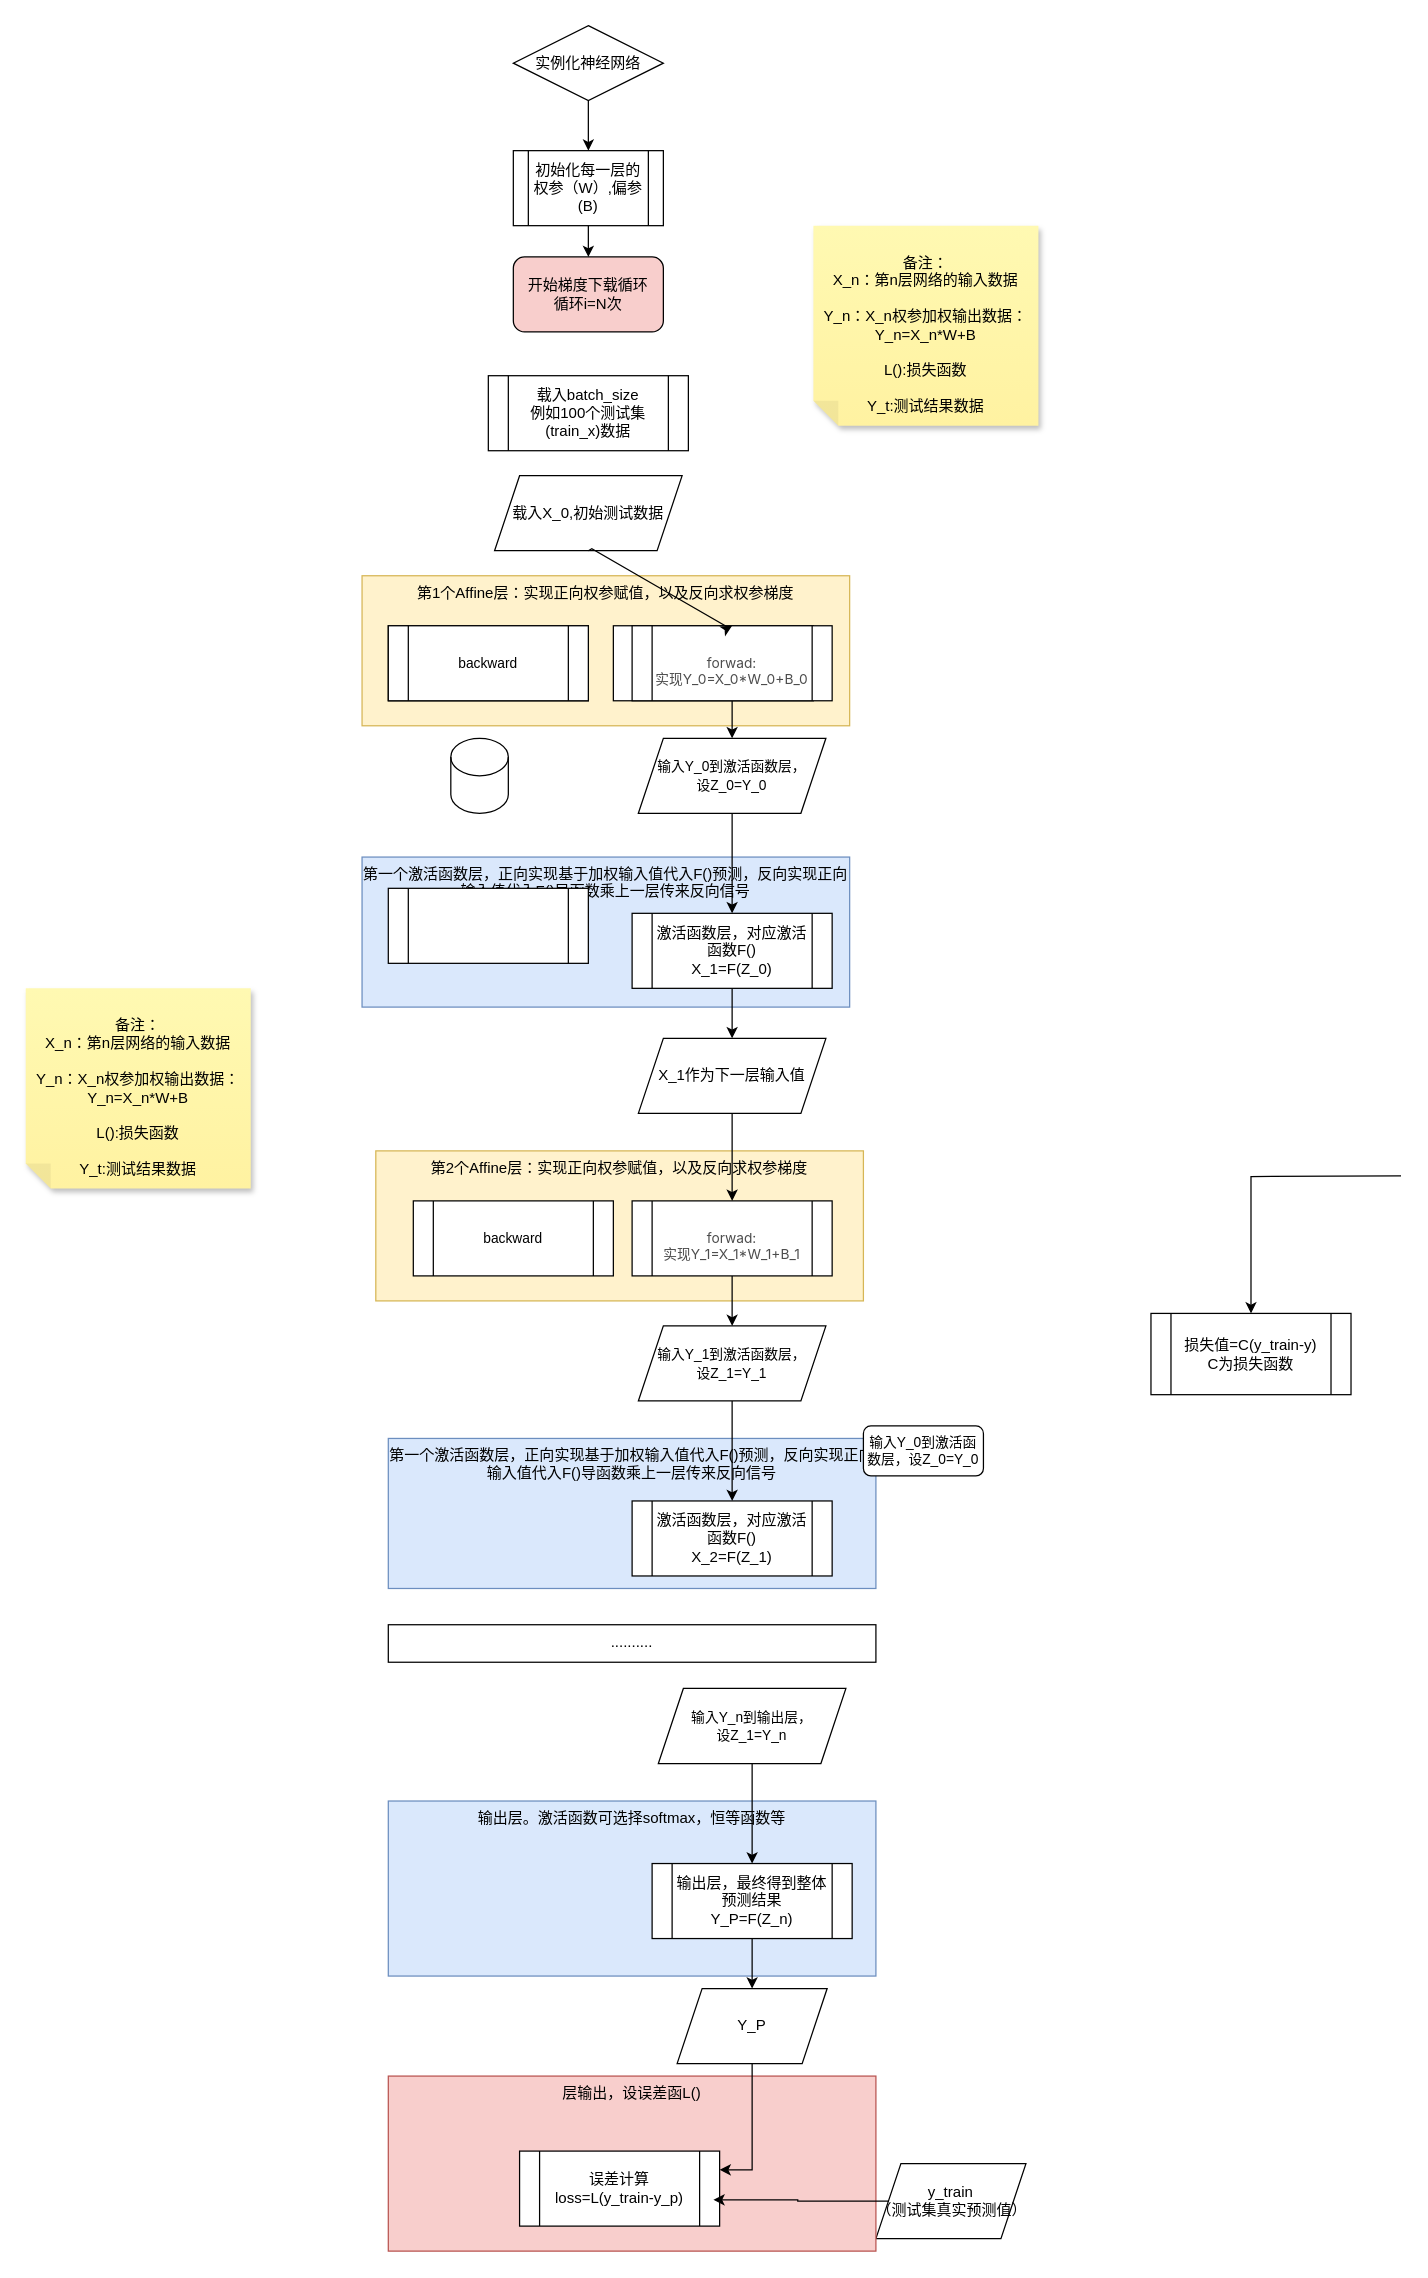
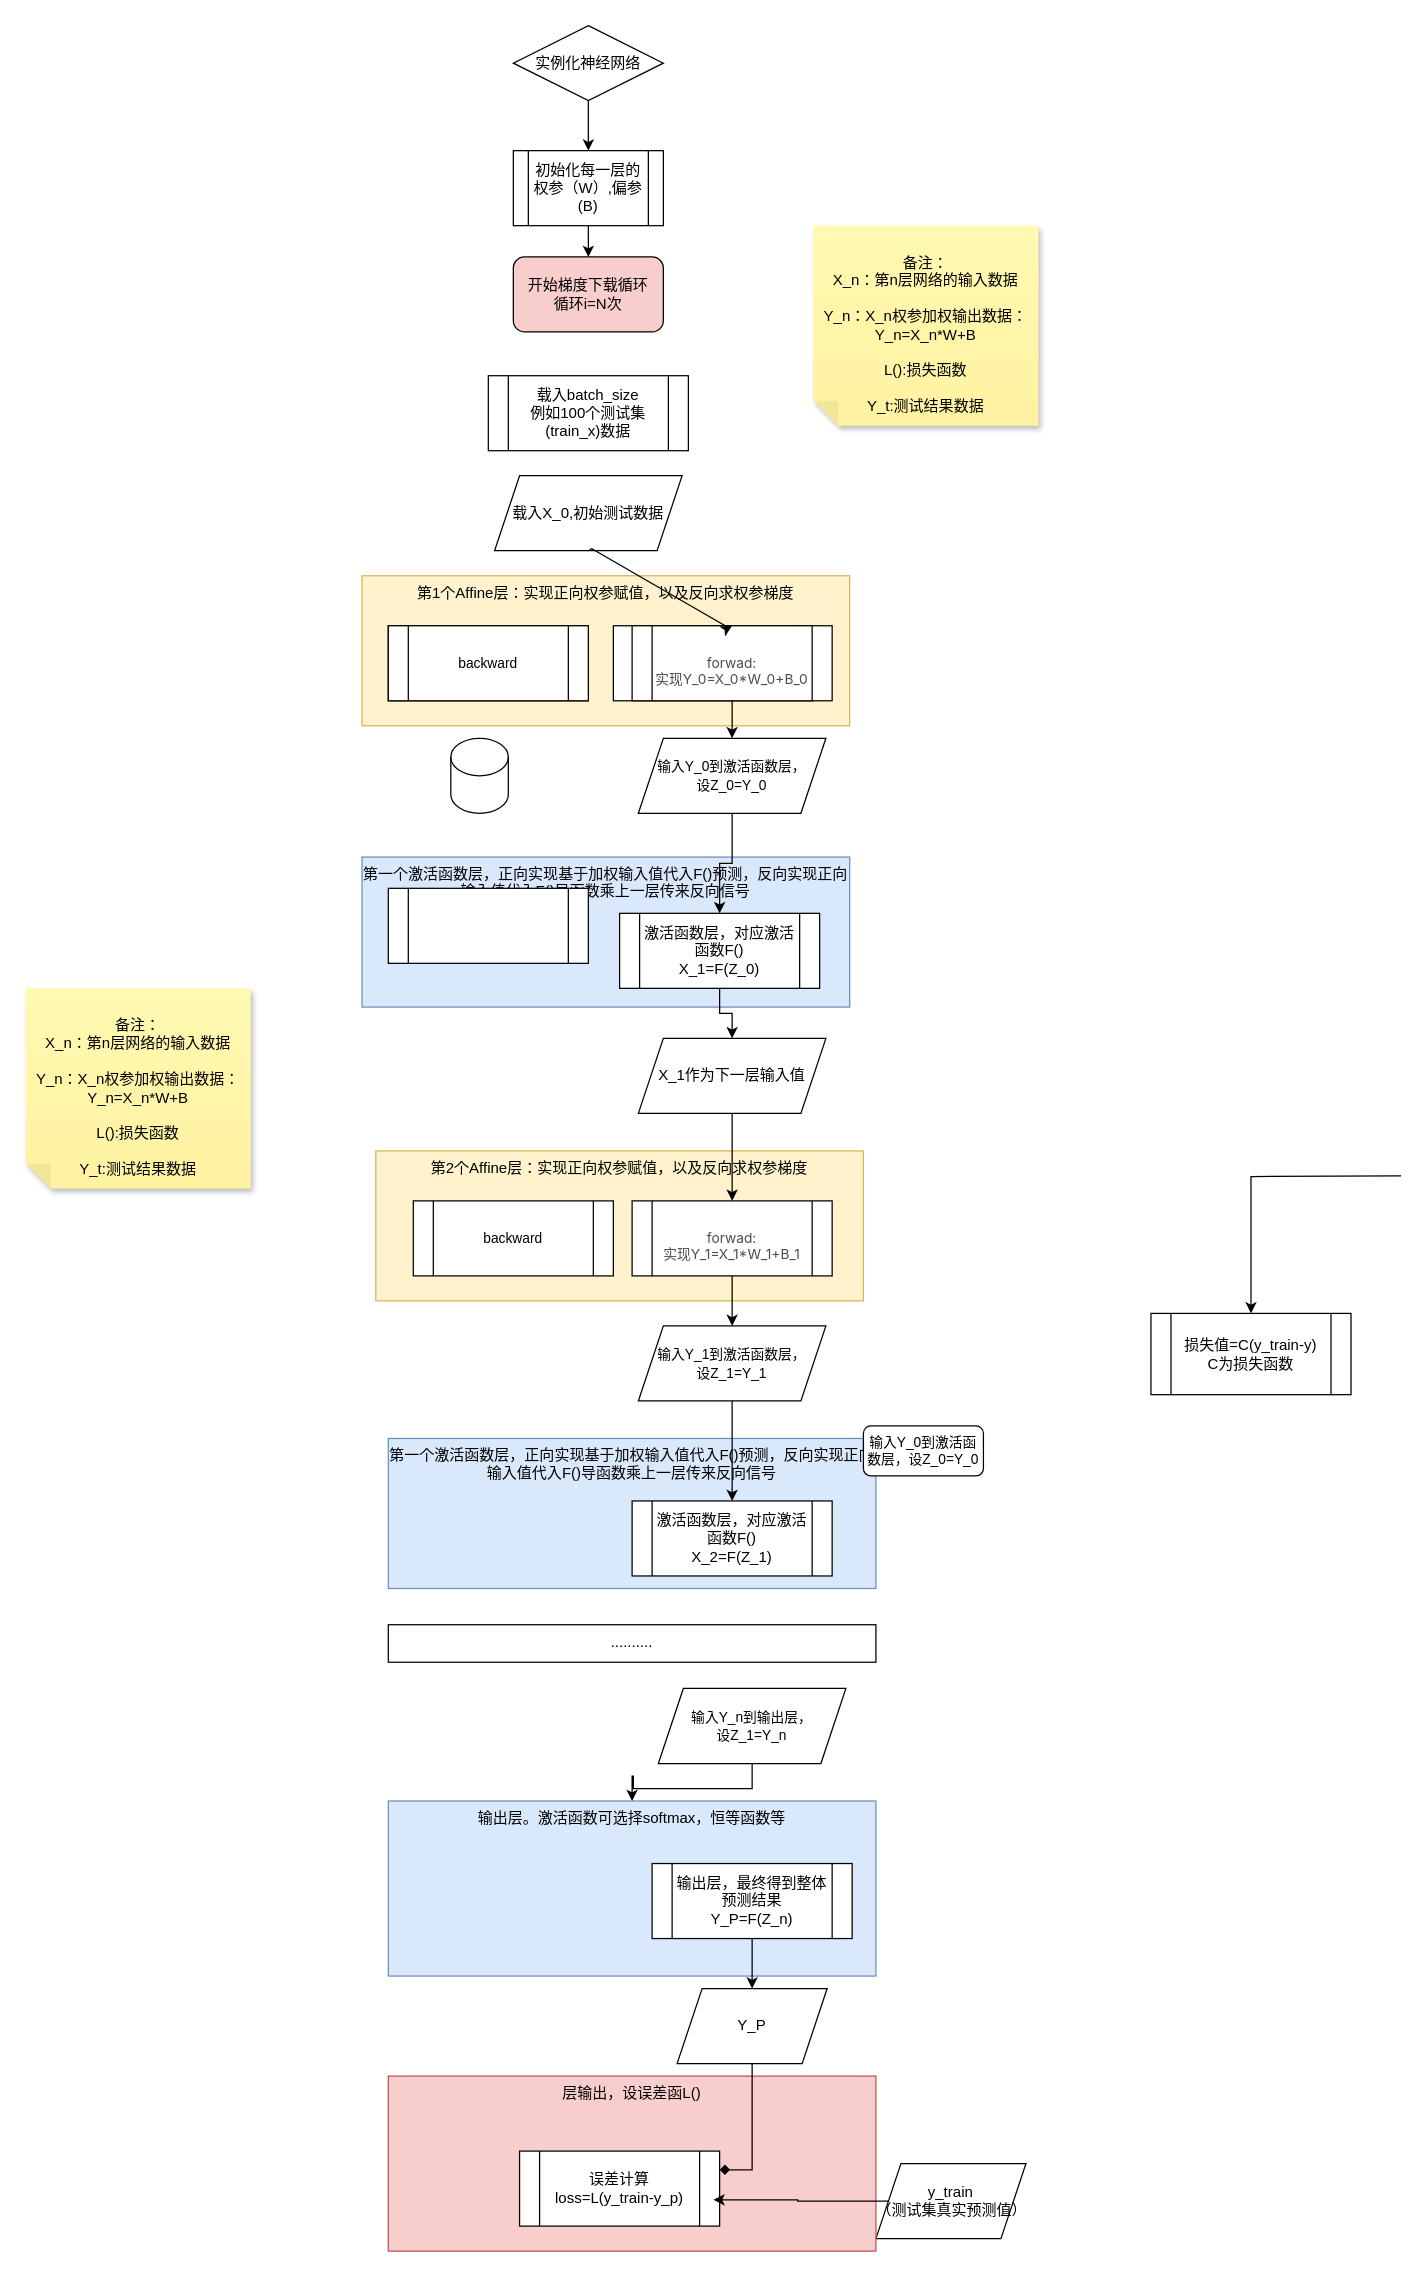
node "激活函数层，对应激活函数F() X_1=F(Z_0)": moved (732, 951) -> (719, 951)
edge "输入Y_n到输出层， 设Z_1=Y_n" -> "输出层，最终得到整体预测结果 Y_P=F(Z_n)": now "输入Y_n到输出层， 设Z_1=Y_n" -> "输出层。激活函数可选择softmax，恒等函数等"
edge "Y_P" -> "误差计算 loss=L(y_train-y_p)": arrowhead classic -> diamond
